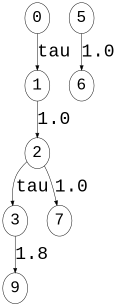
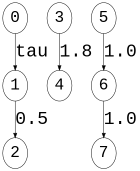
edge "1" -> "2": label "1.0" -> "0.5"
edge "2" -> "3": removed, label "tau"
edge "2" -> "7": now "6" -> "7"
node "9": label "9" -> "4"
